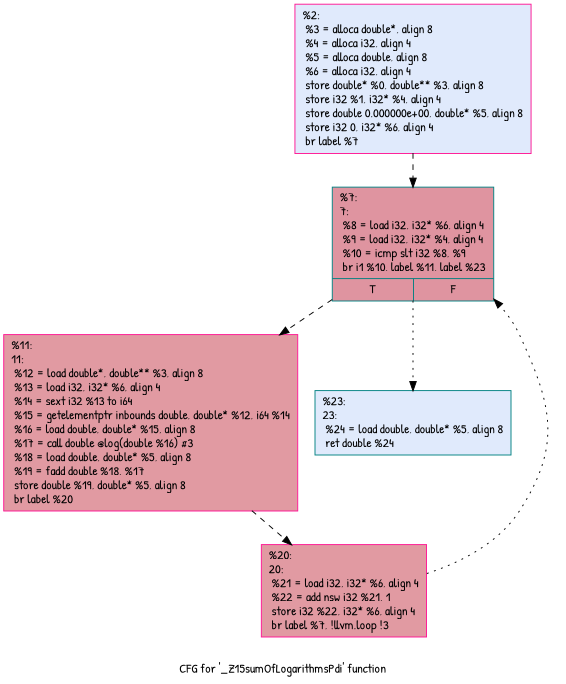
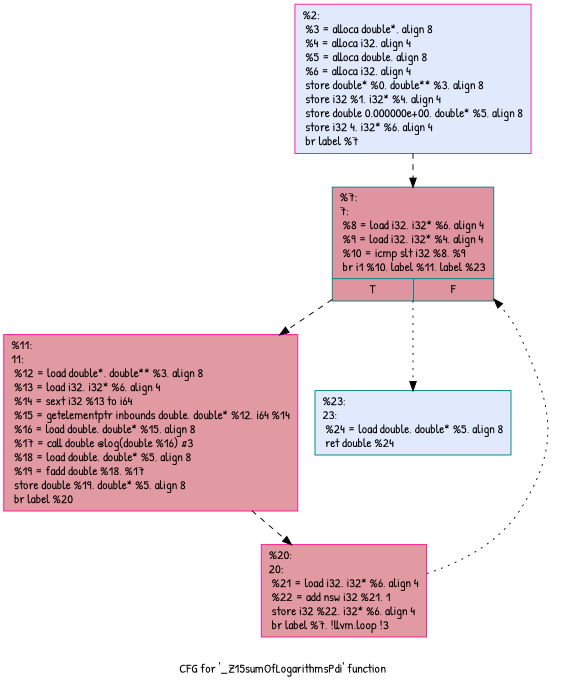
node "%2:": text "store i32 0, i32* %6, align 4" -> "store i32 4, i32* %6, align 4"
